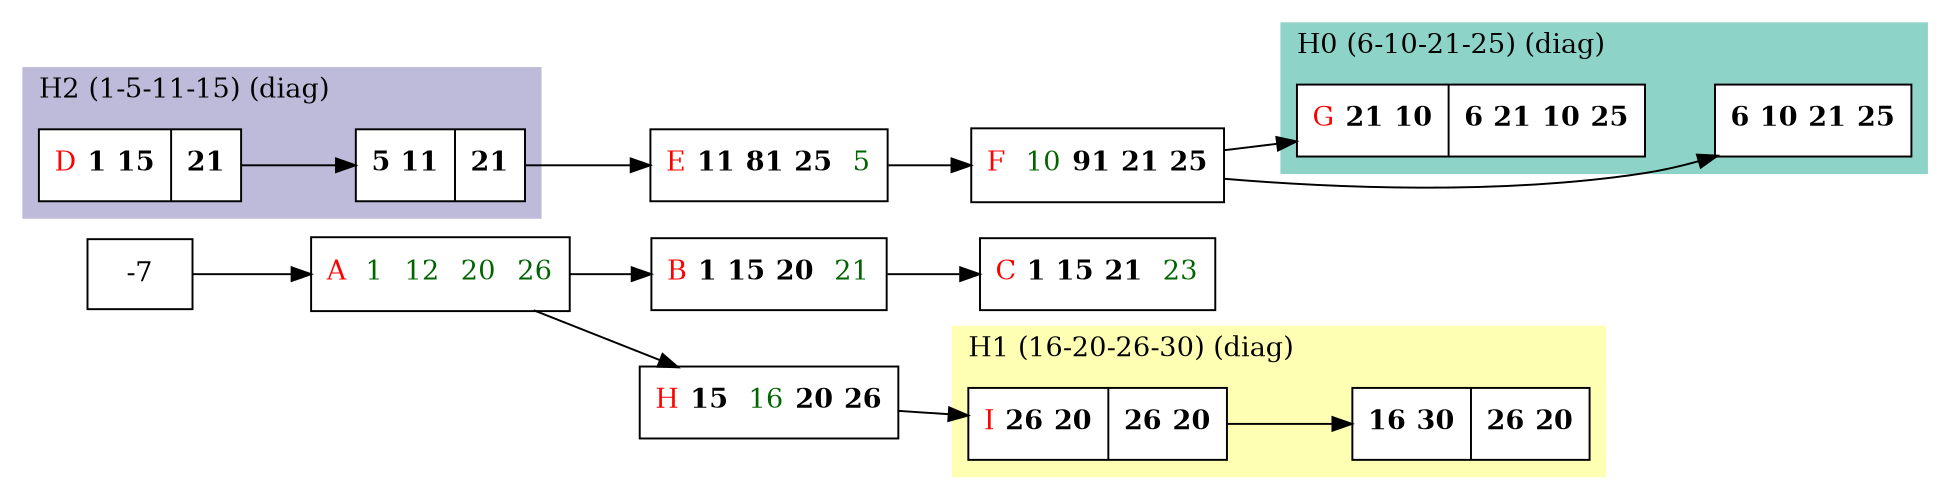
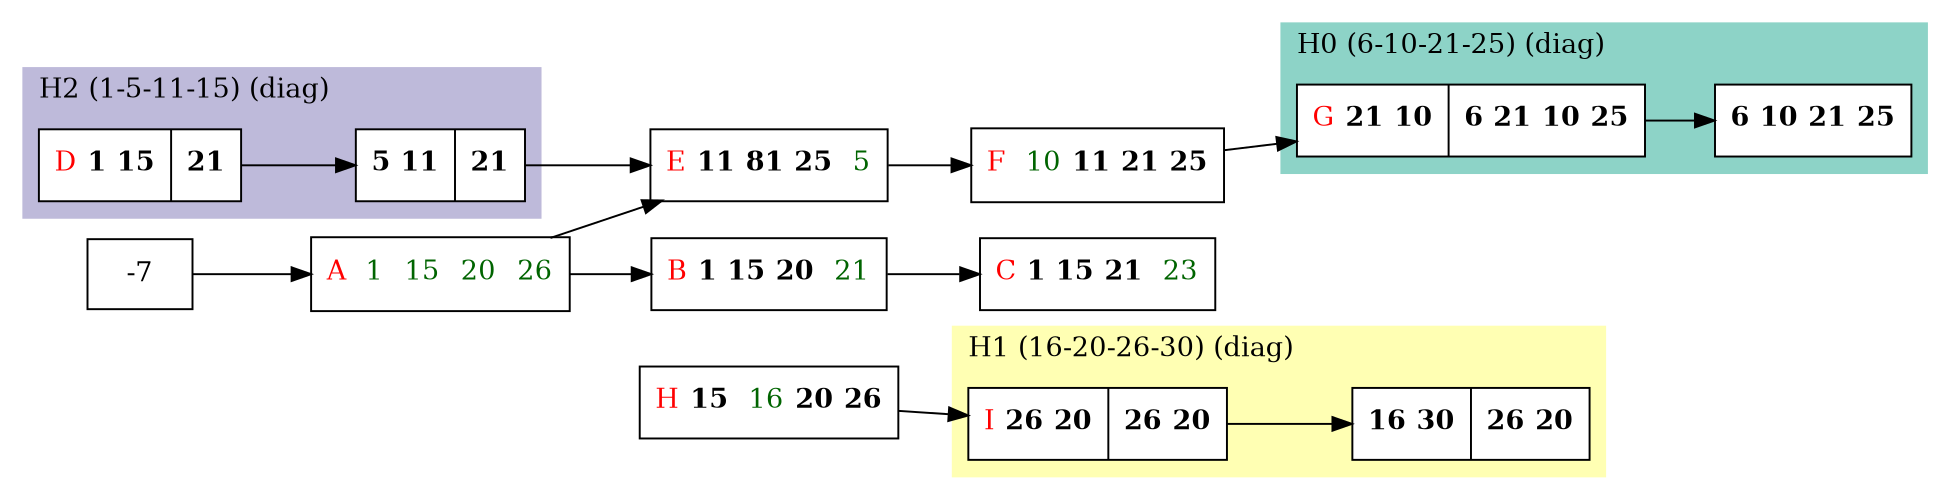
node "F": text "91" -> "11"
edge "F" -> "6": now "G" -> "6"
node "A": text "12" -> "15"
edge "A" -> "H": now "A" -> "E"
